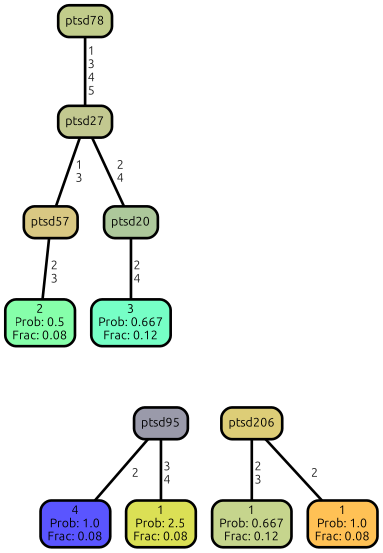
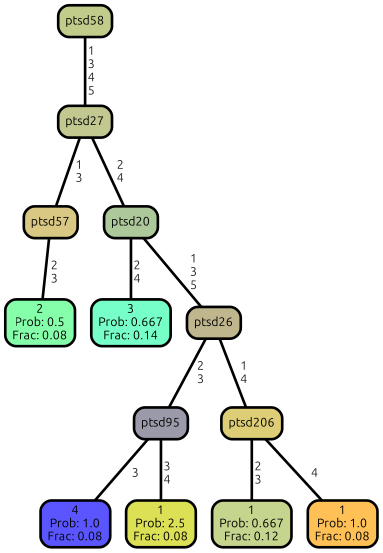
node "ptsd78": label "ptsd78" -> "ptsd58"
node "3 Prob: 0.667 Frac: 0.12": label "3 Prob: 0.667 Frac: 0.12" -> "3 Prob: 0.667 Frac: 0.14"
node "ptsd26": added
edge "ptsd95" -- "4 Prob: 1.0 Frac: 0.08": label " 2" -> " 3"
edge "ptsd206" -- "1 Prob: 1.0 Frac: 0.08": label " 2" -> " 4"
